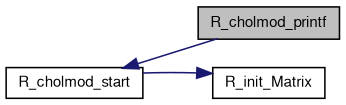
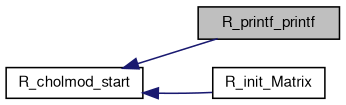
node "R_cholmod_printf": label "R_cholmod_printf" -> "R_printf_printf"
edge "R_cholmod_start" -> "R_init_Matrix": reversed
